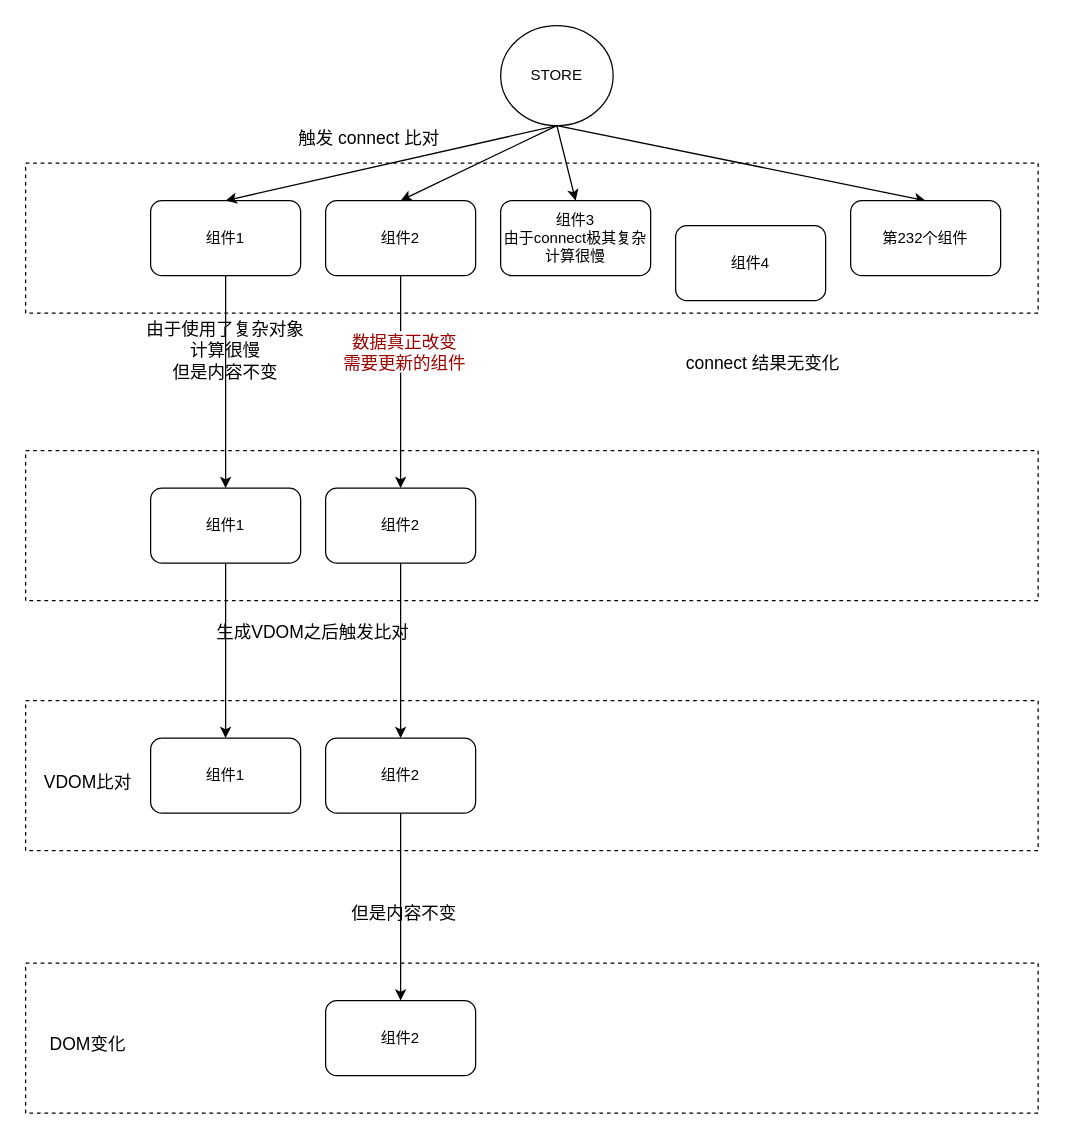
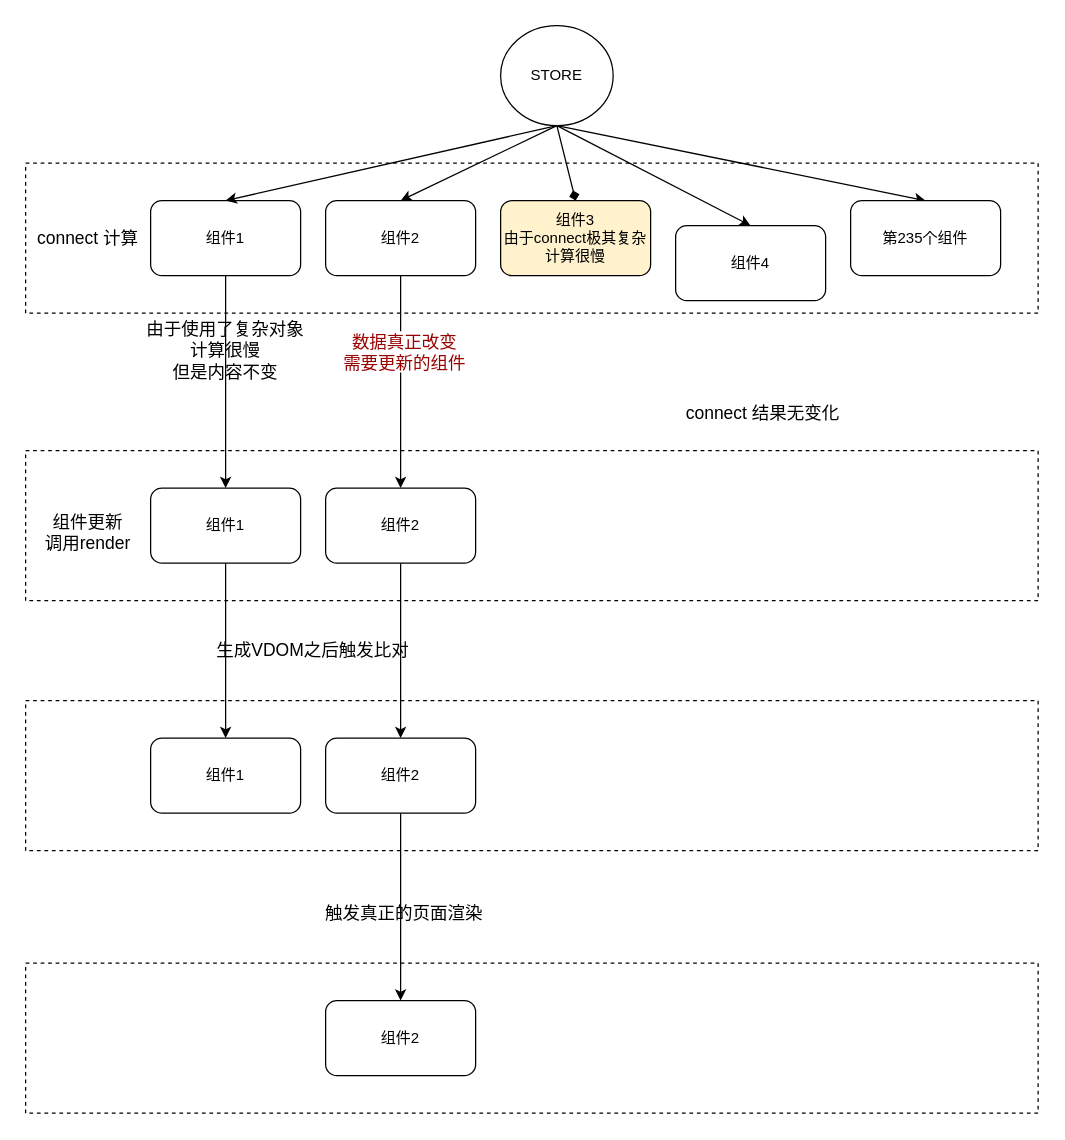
node "触发 connect 比对": removed
edge "STORE" -> "组件4": added
edge "STORE" -> "组件3 由于connect极其复杂 计算很慢": arrowhead classic -> diamond
node "connect 计算": added
node "组件3 由于connect极其复杂 计算很慢": fillcolor #ffffff -> #fff2cc
node "第232个组件": label "第232个组件" -> "第235个组件"
node "connect 结果无变化": moved (763, 363) -> (763, 413)
node "组件更新 调用render": added
node "生成VDOM之后触发比对": moved (313, 632) -> (313, 651)
node "VDOM比对": removed
node "但是内容不变": label "但是内容不变" -> "触发真正的页面渲染"
node "DOM变化": removed
